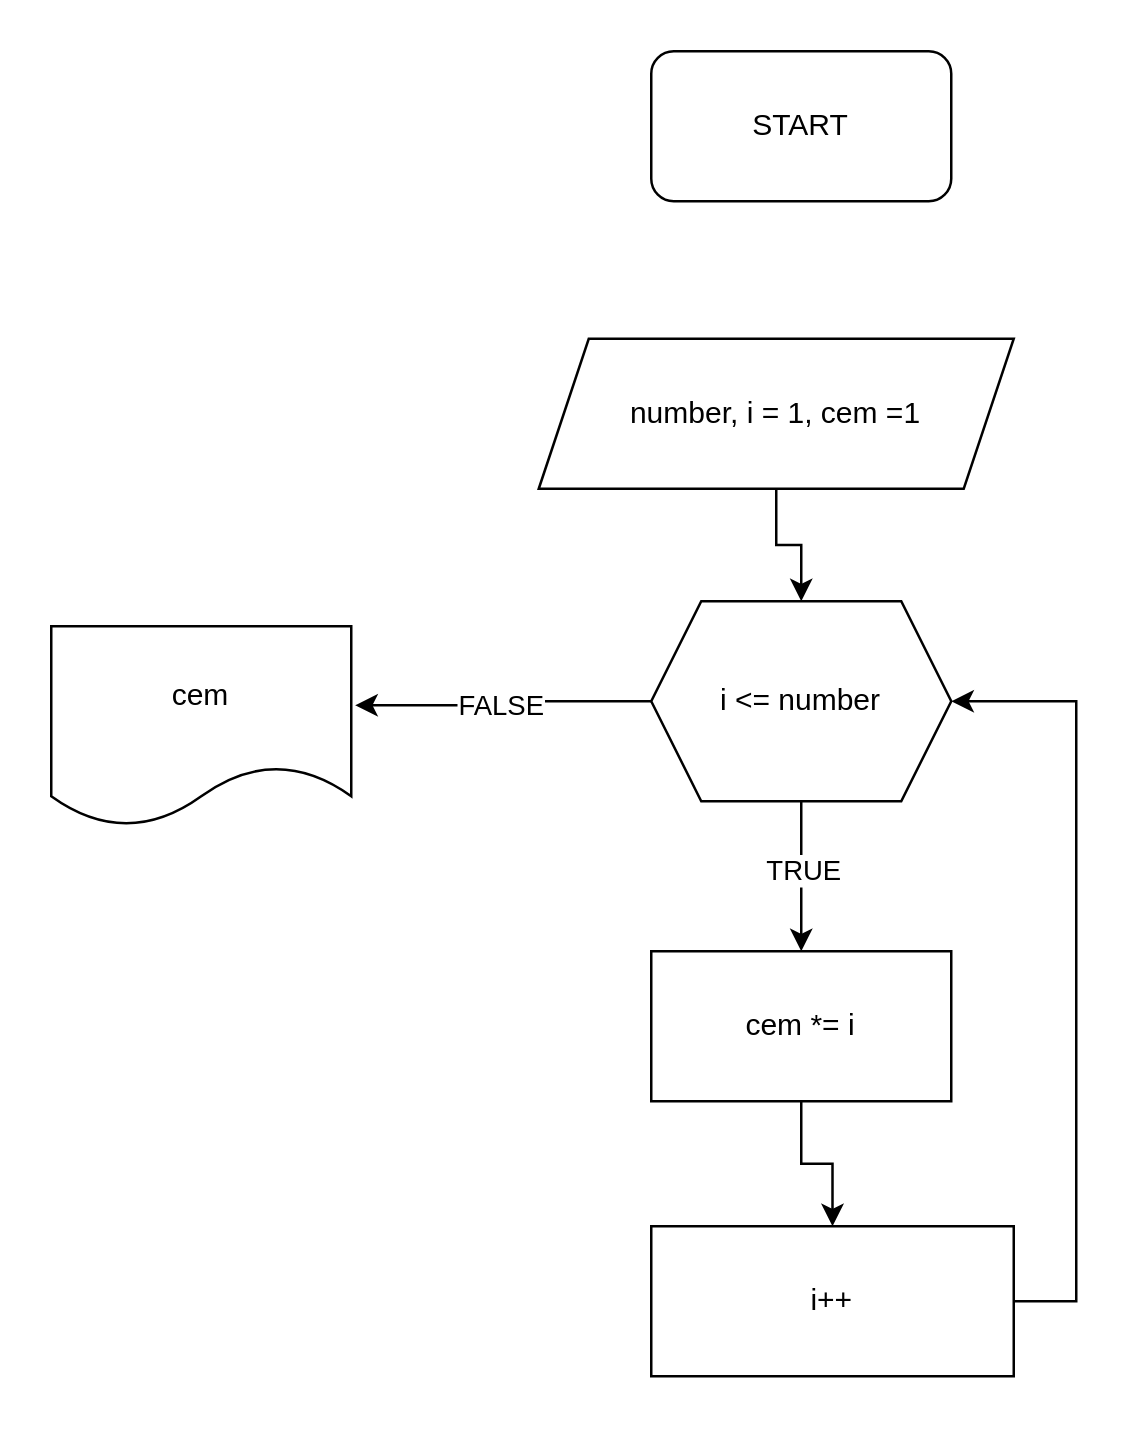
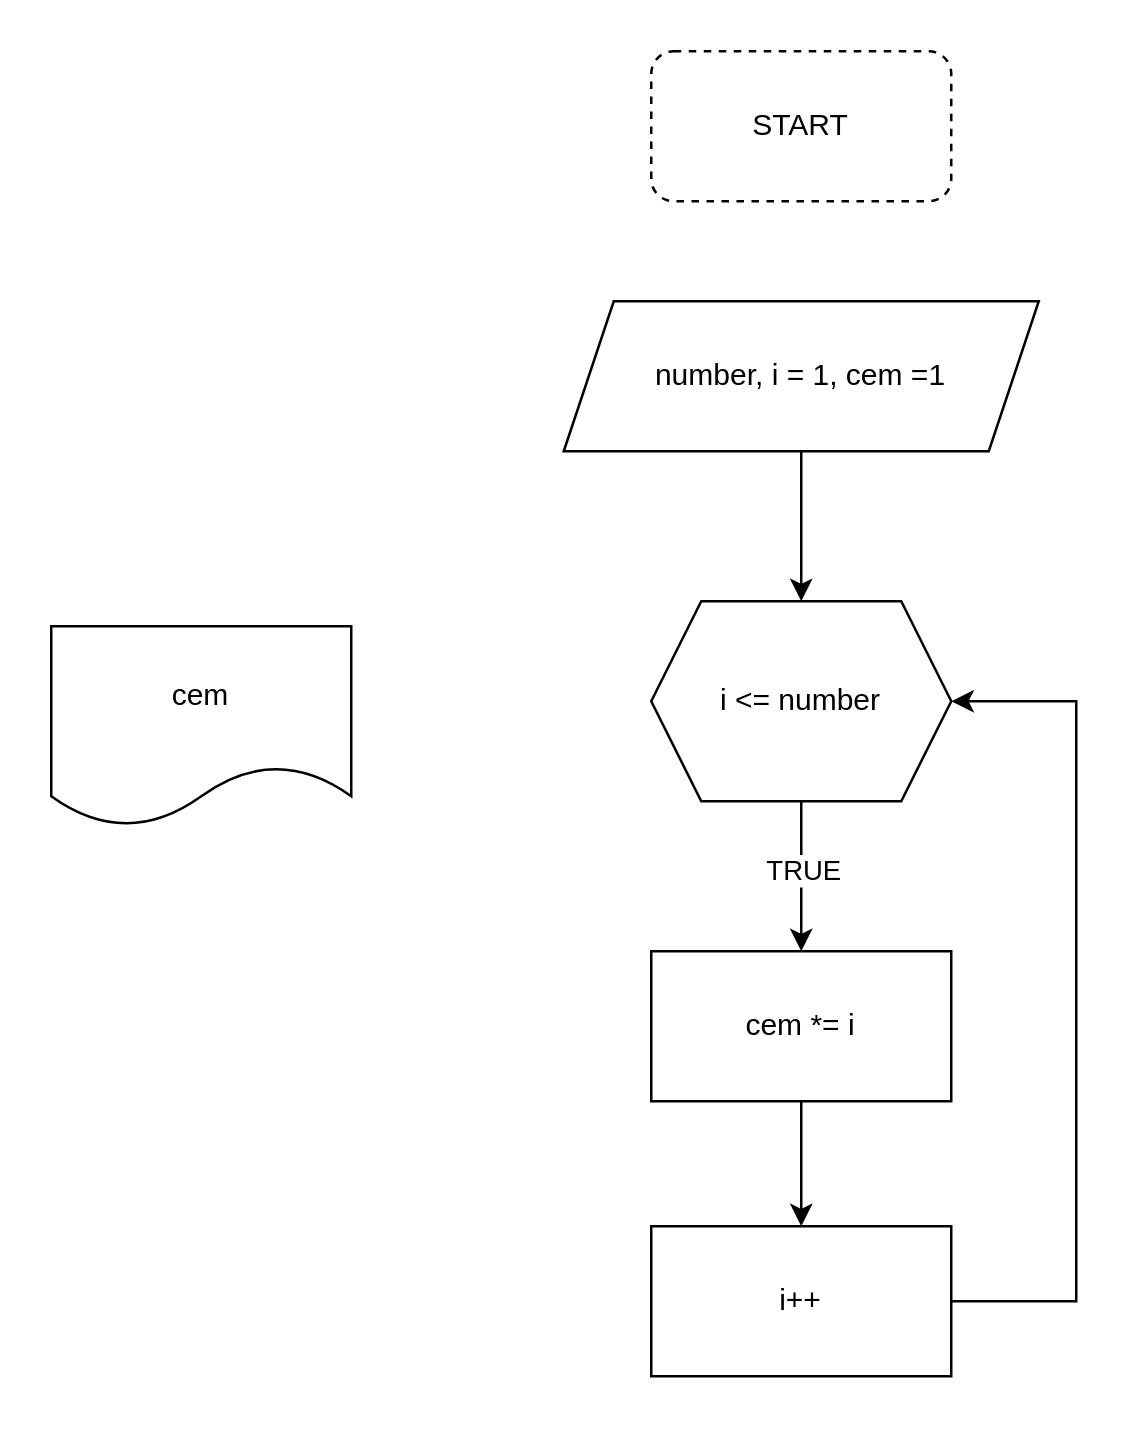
node "START": style solid -> dashed
node "number, i = 1, cem =1": moved (776, 414) -> (801, 376)
edge "i <= number" -> "cem": removed, label "FALSE"
node "i++": size 363x150 -> 300x150
